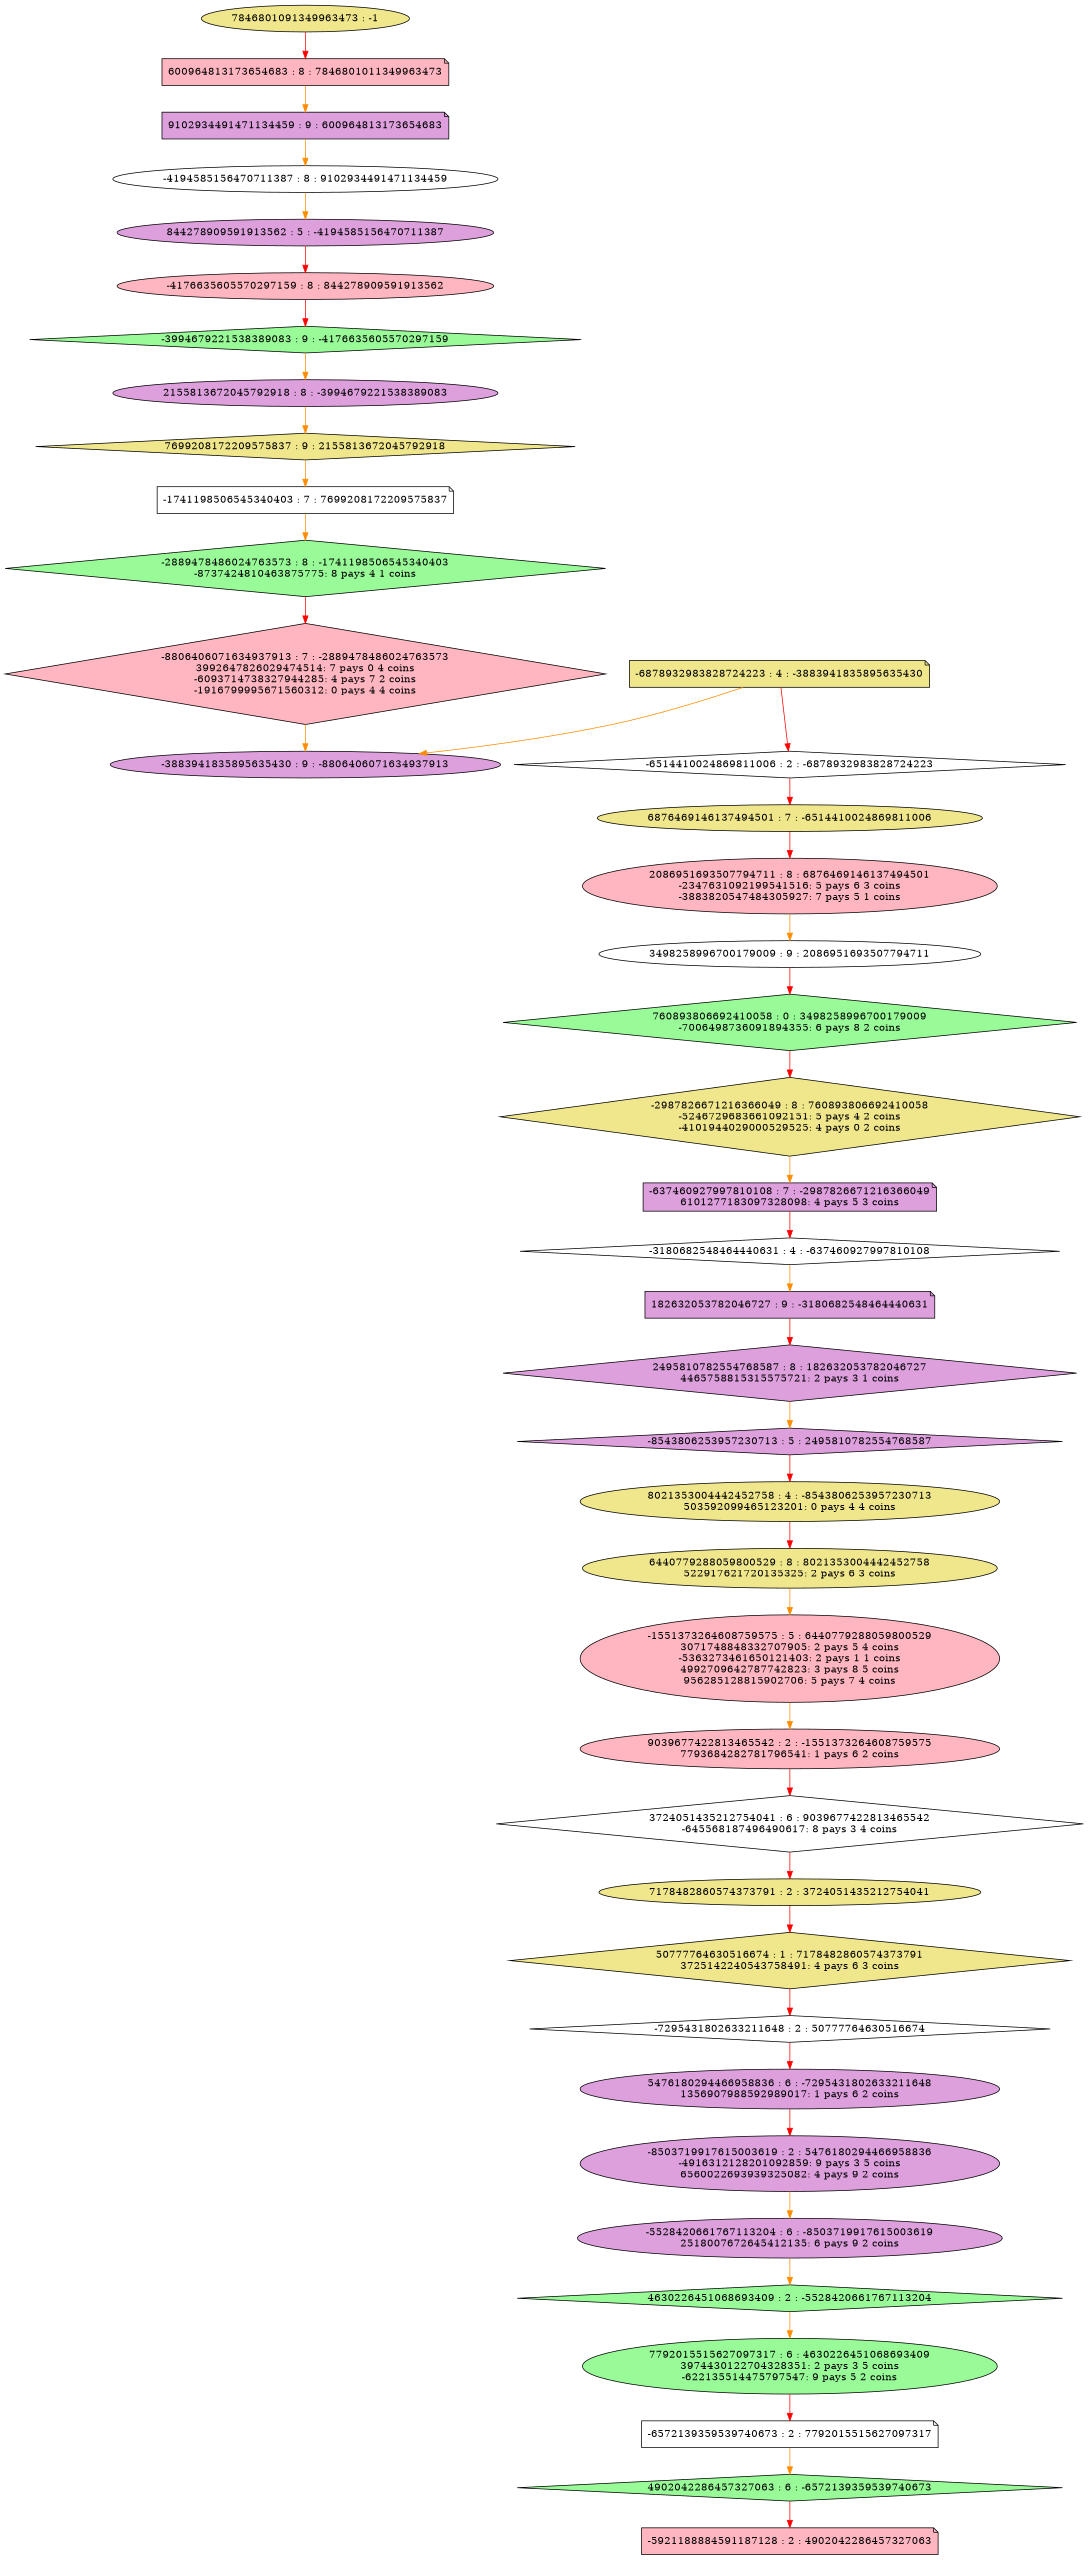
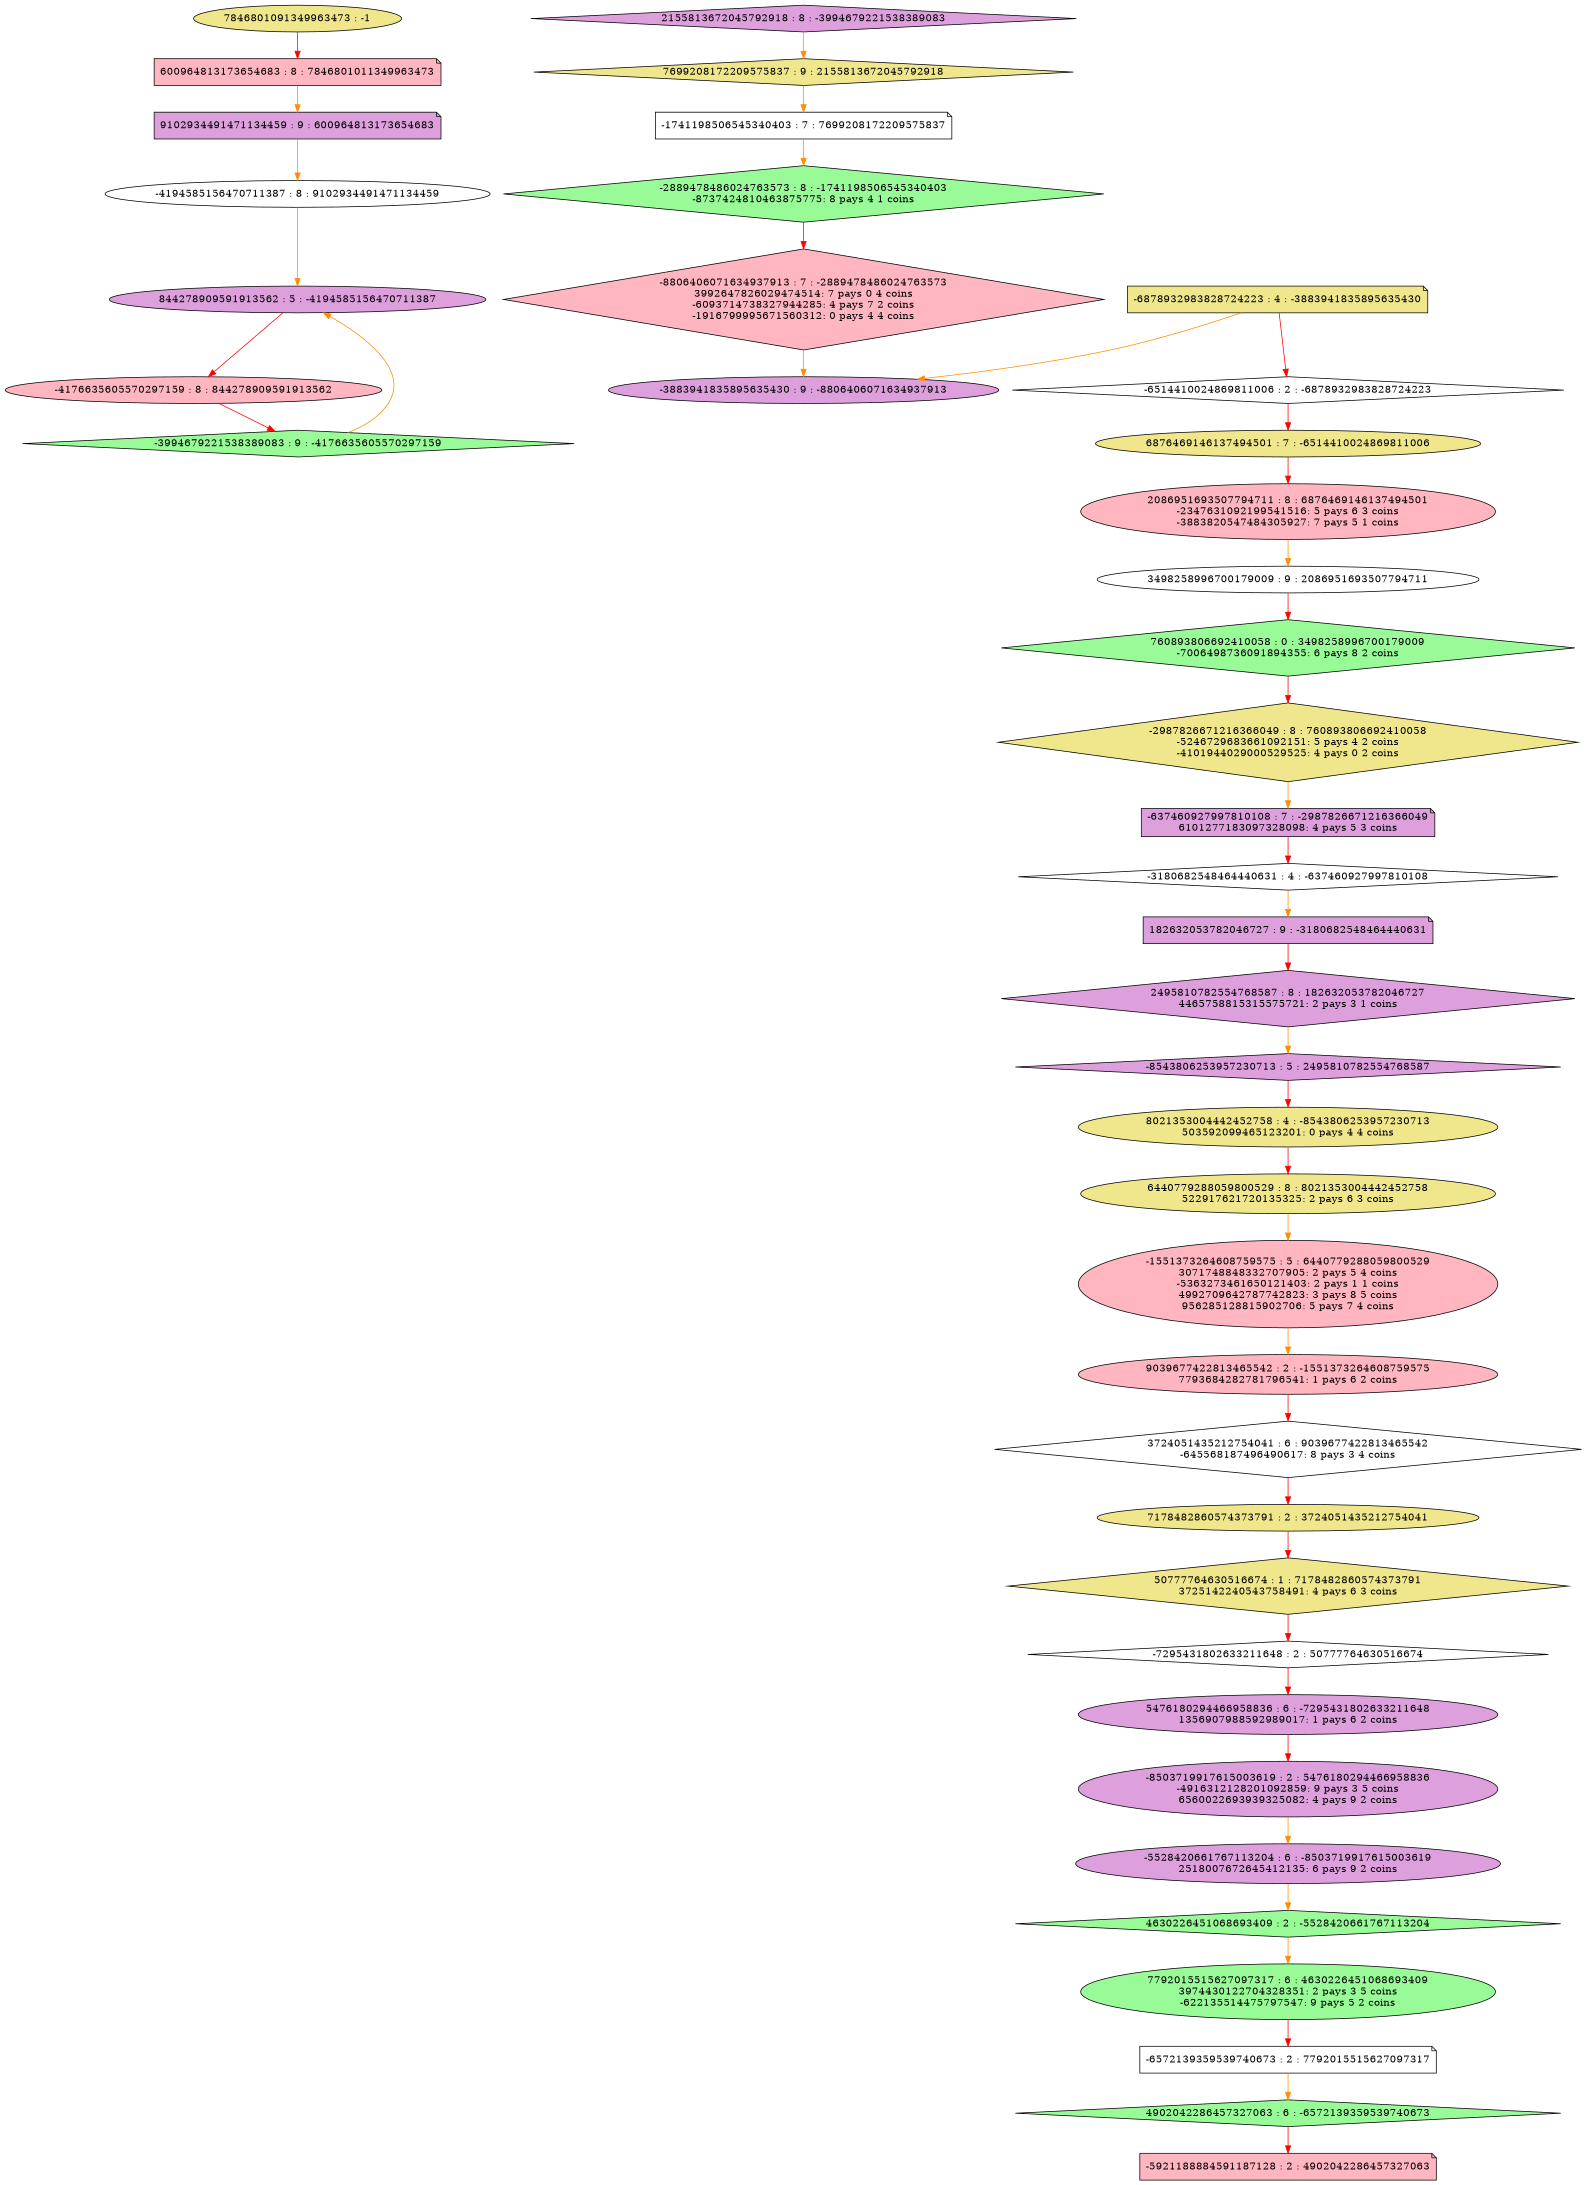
edge "-3994679221538389083 : 9 : -4176635605570297159" -> "2155813672045792918 : 8 : -3994679221538389083": now "-3994679221538389083 : 9 : -4176635605570297159" -> "844278909591913562 : 5 : -4194585156470711387"
node "2155813672045792918 : 8 : -3994679221538389083": shape ellipse -> diamond
